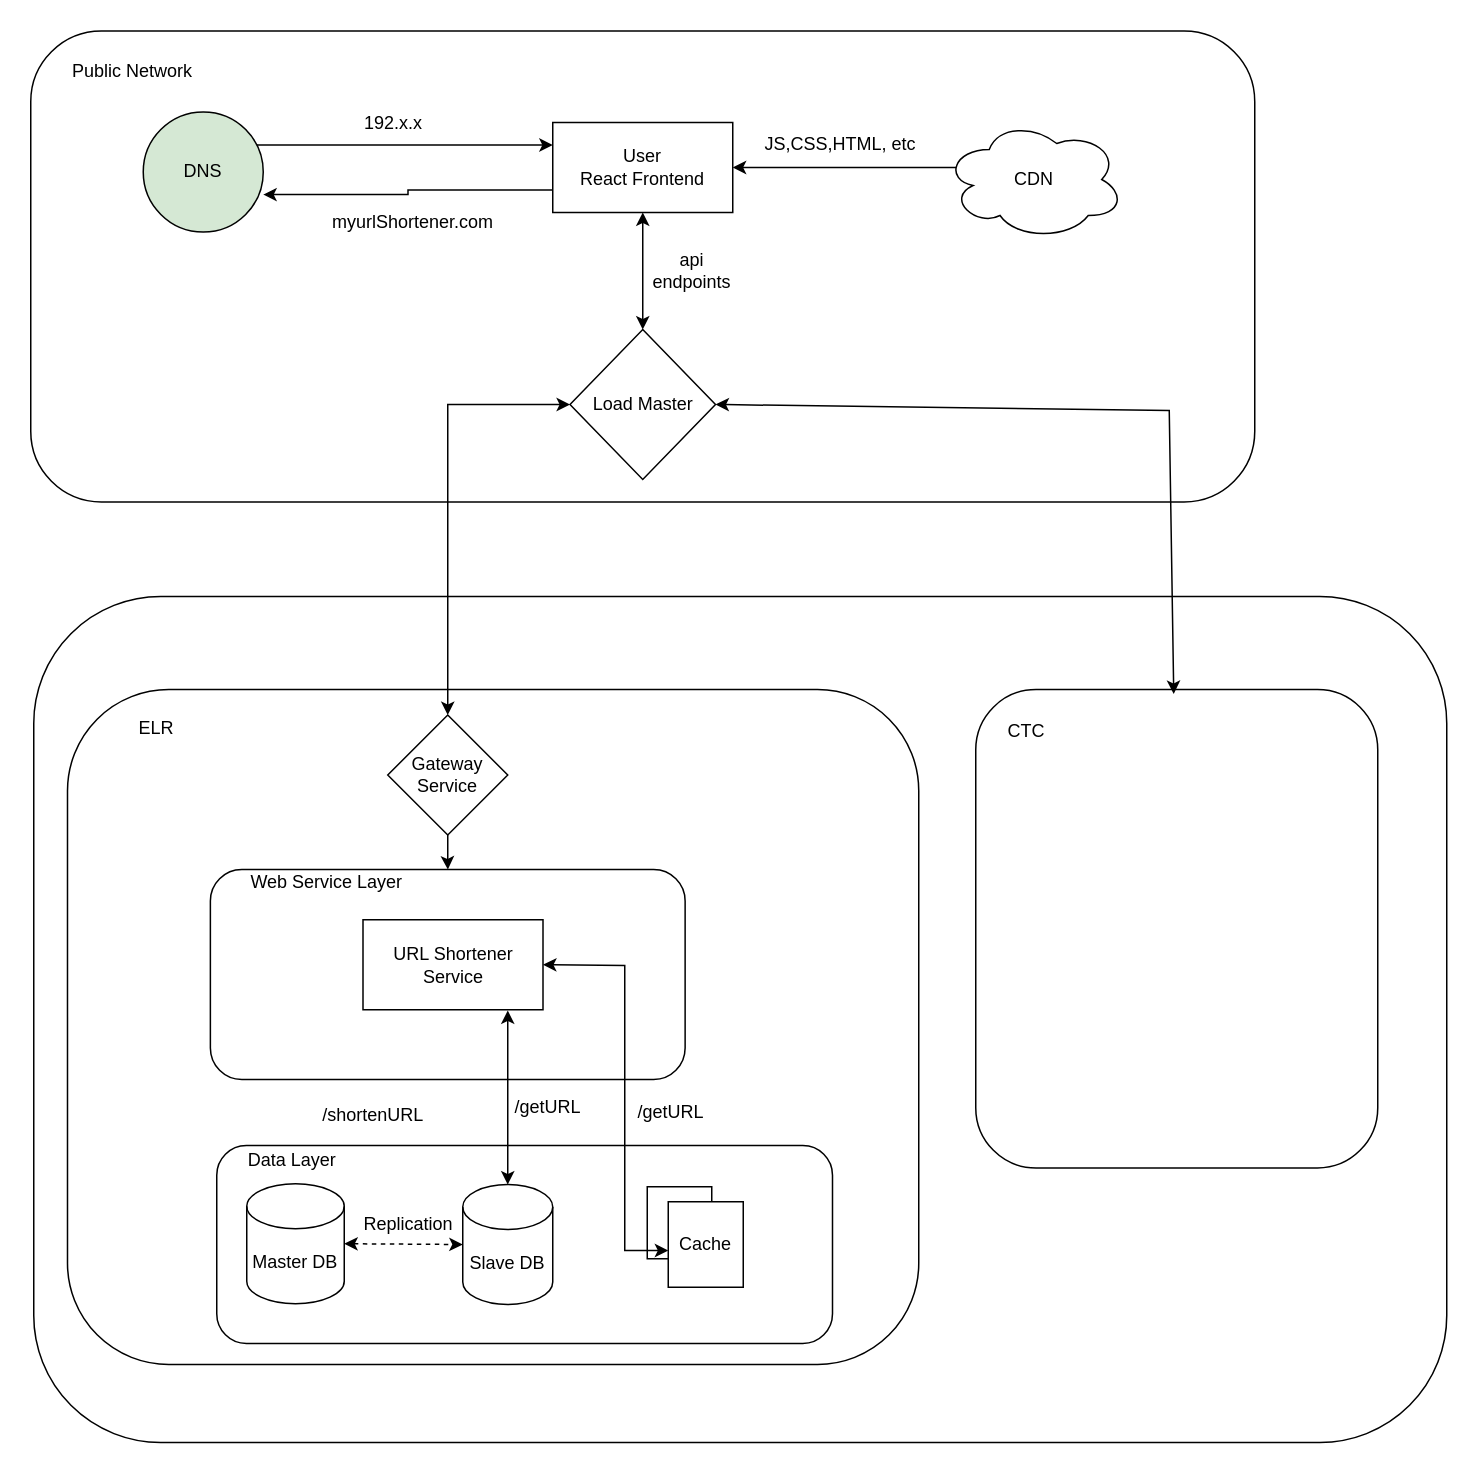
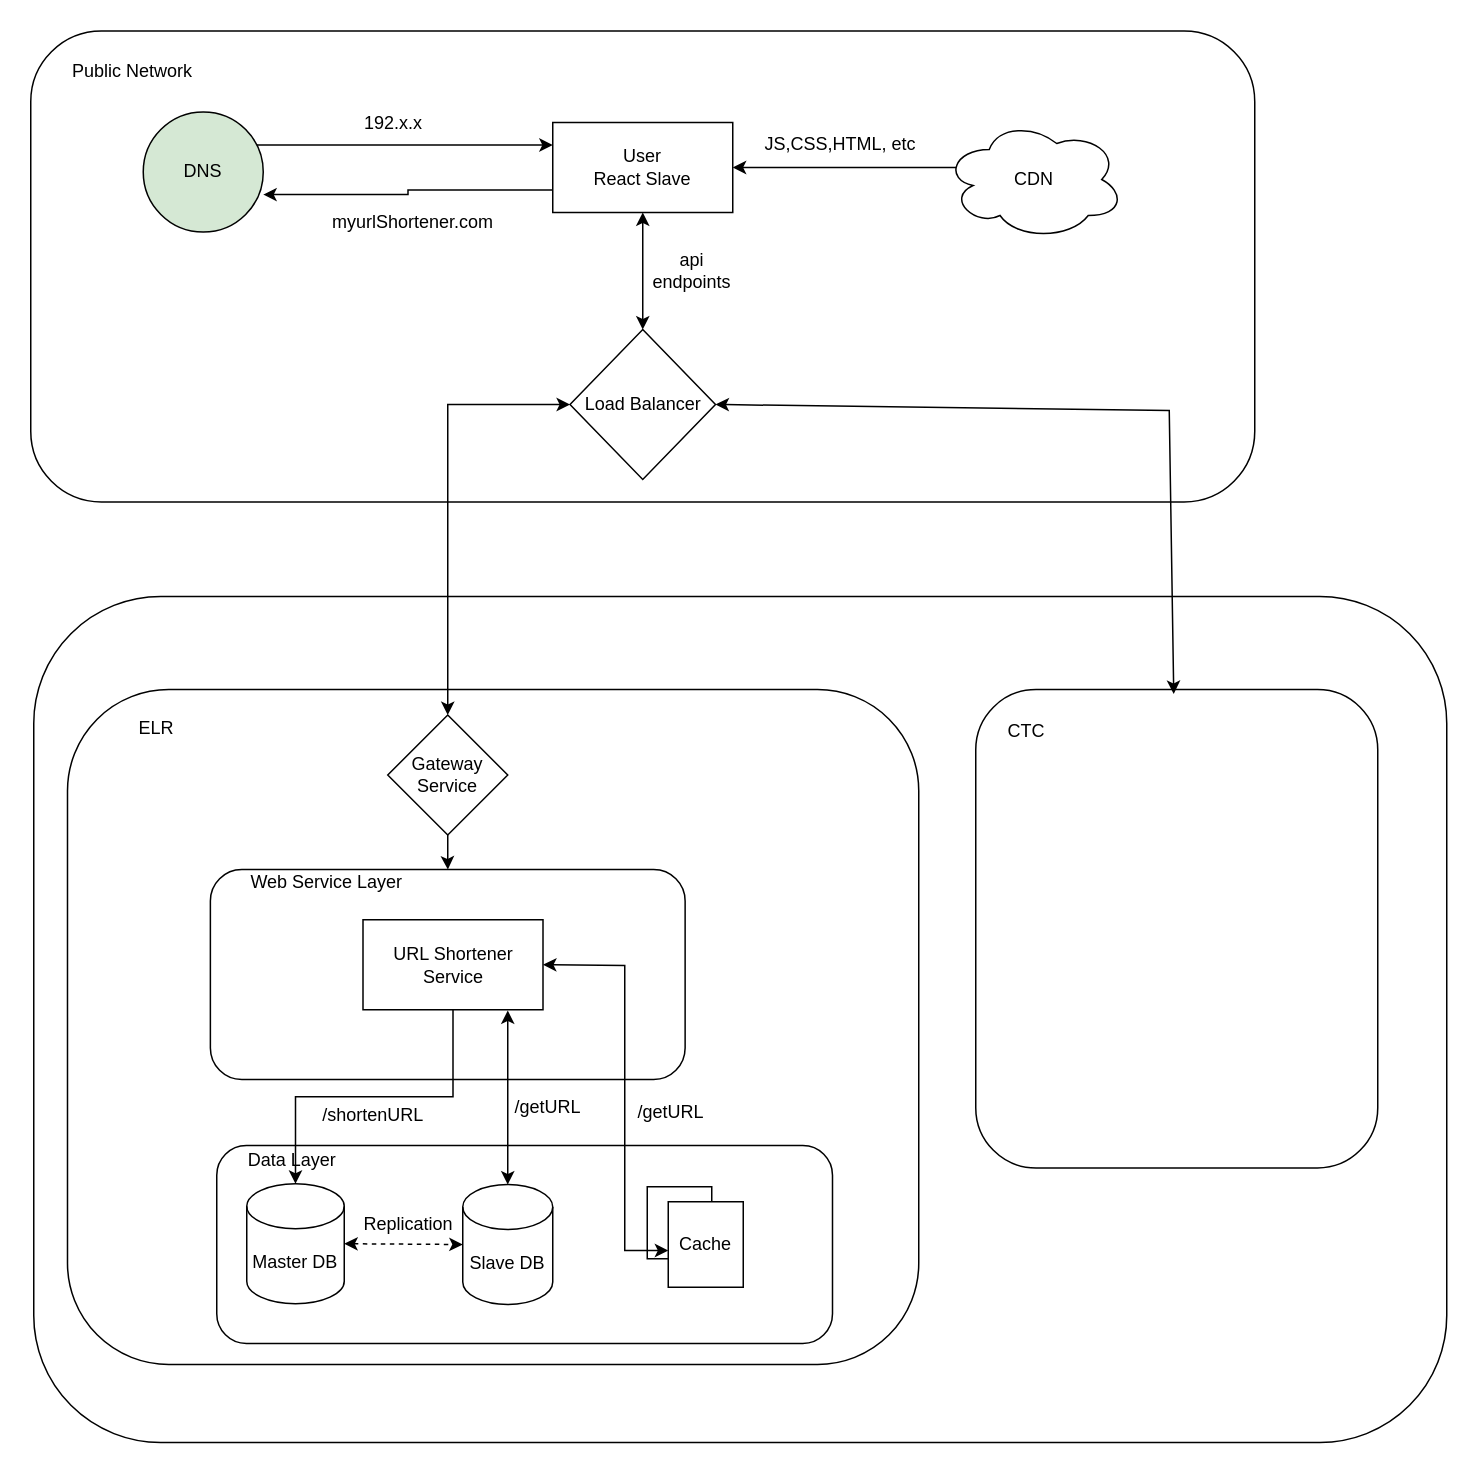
node "User React Frontend": label "User React Frontend" -> "User React Slave"
node "Load Master": label "Load Master" -> "Load Balancer"
edge "URL Shortener Service" -> "Master DB": added
